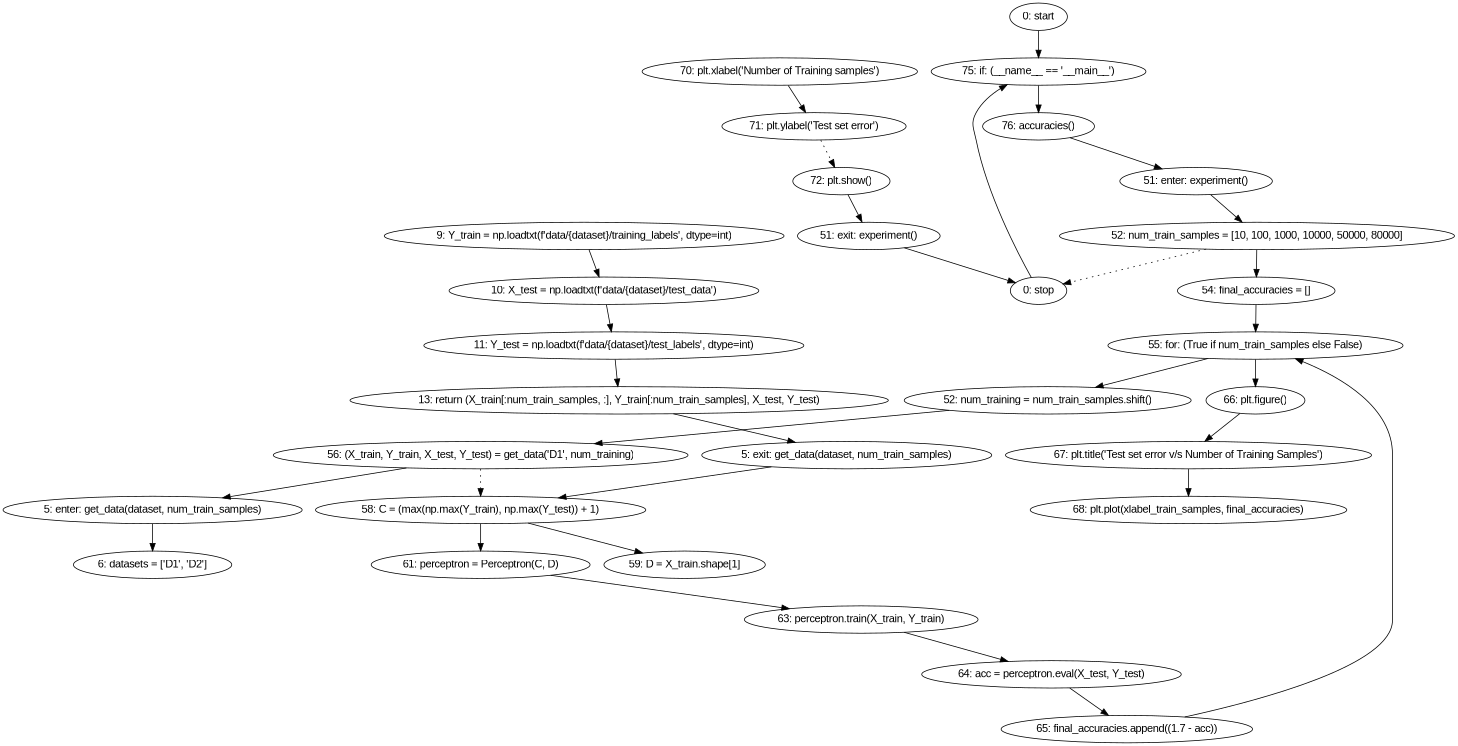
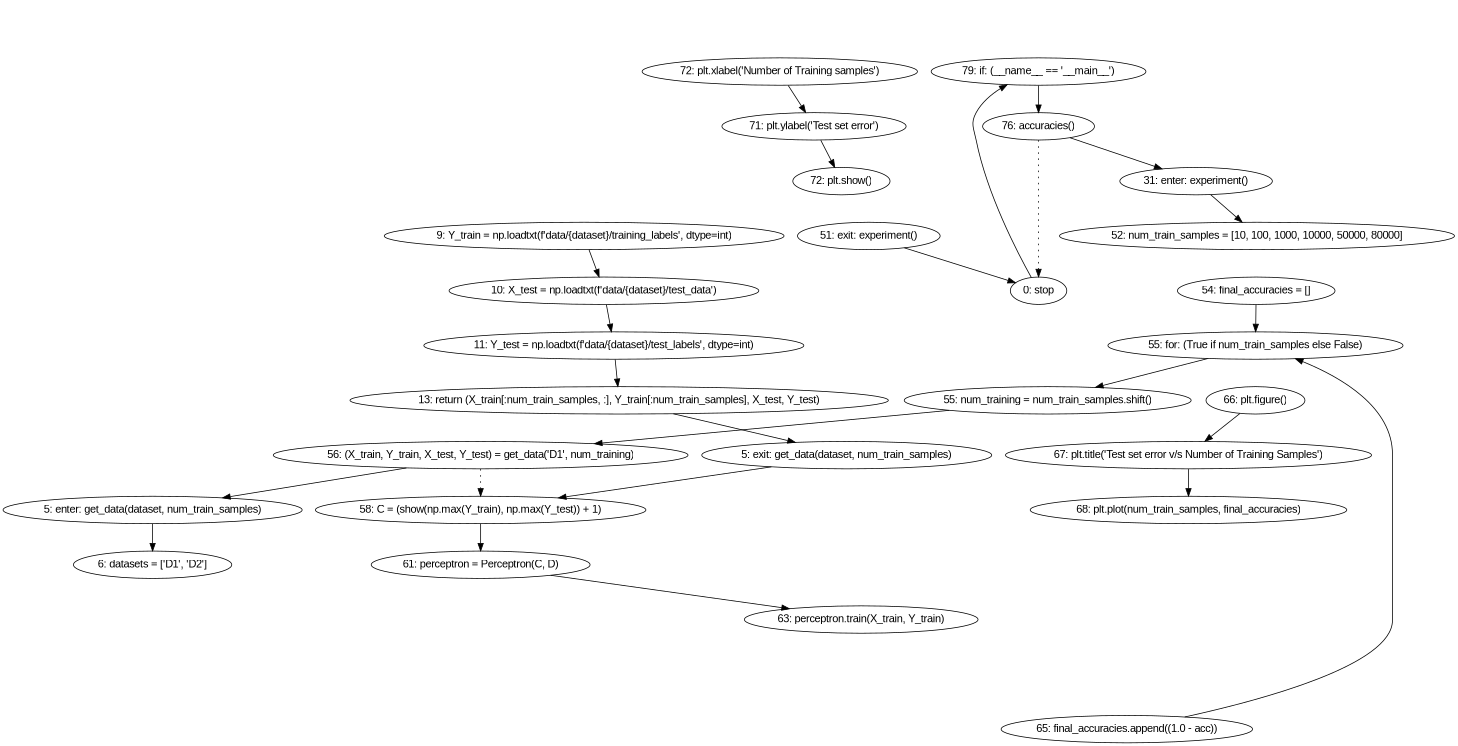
node "0: start": removed
node "70: plt.xlabel('Number of Training samples')": label "70: plt.xlabel('Number of Training samples')" -> "72: plt.xlabel('Number of Training samples')"
node "75: if: (__name__ == '__main__')": label "75: if: (__name__ == '__main__')" -> "79: if: (__name__ == '__main__')"
edge "71: plt.ylabel('Test set error')" -> "72: plt.show()": style dotted -> solid
node "51: enter: experiment()": label "51: enter: experiment()" -> "31: enter: experiment()"
edge "72: plt.show()" -> "51: exit: experiment()": removed
edge "52: num_train_samples = [10, 100, 1000, 10000, 50000, 80000]" -> "54: final_accuracies = []": removed
edge "52: num_train_samples = [10, 100, 1000, 10000, 50000, 80000]" -> "0: stop": now "76: accuracies()" -> "0: stop"
edge "55: for: (True if num_train_samples else False)" -> "66: plt.figure()": removed
node "52: num_training = num_train_samples.shift()": label "52: num_training = num_train_samples.shift()" -> "55: num_training = num_train_samples.shift()"
node "58: C = (max(np.max(Y_train), np.max(Y_test)) + 1)": label "58: C = (max(np.max(Y_train), np.max(Y_test)) + 1)" -> "58: C = (show(np.max(Y_train), np.max(Y_test)) + 1)"
node "68: plt.plot(xlabel_train_samples, final_accuracies)": label "68: plt.plot(xlabel_train_samples, final_accuracies)" -> "68: plt.plot(num_train_samples, final_accuracies)"
node "59: D = X_train.shape[1]": removed
node "64: acc = perceptron.eval(X_test, Y_test)": removed
node "65: final_accuracies.append((1.7 - acc))": label "65: final_accuracies.append((1.7 - acc))" -> "65: final_accuracies.append((1.0 - acc))"
